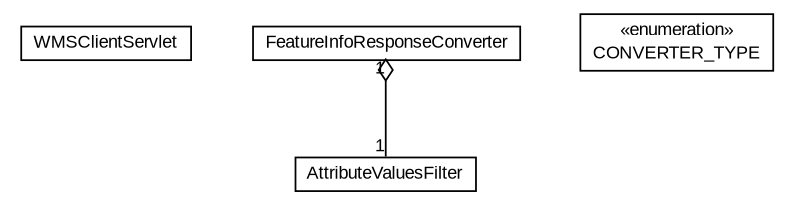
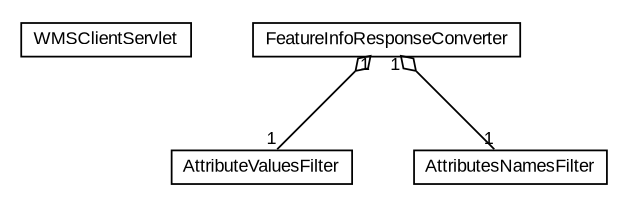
node "CONVERTER_TYPE": removed
node "AttributesNamesFilter": added
